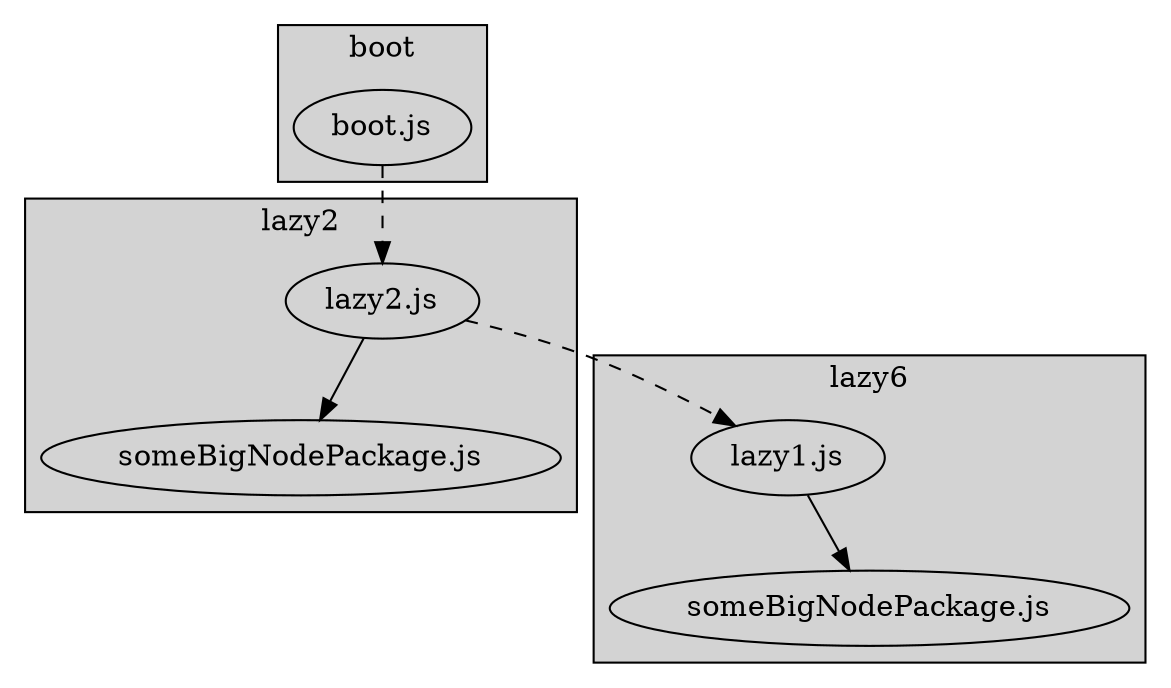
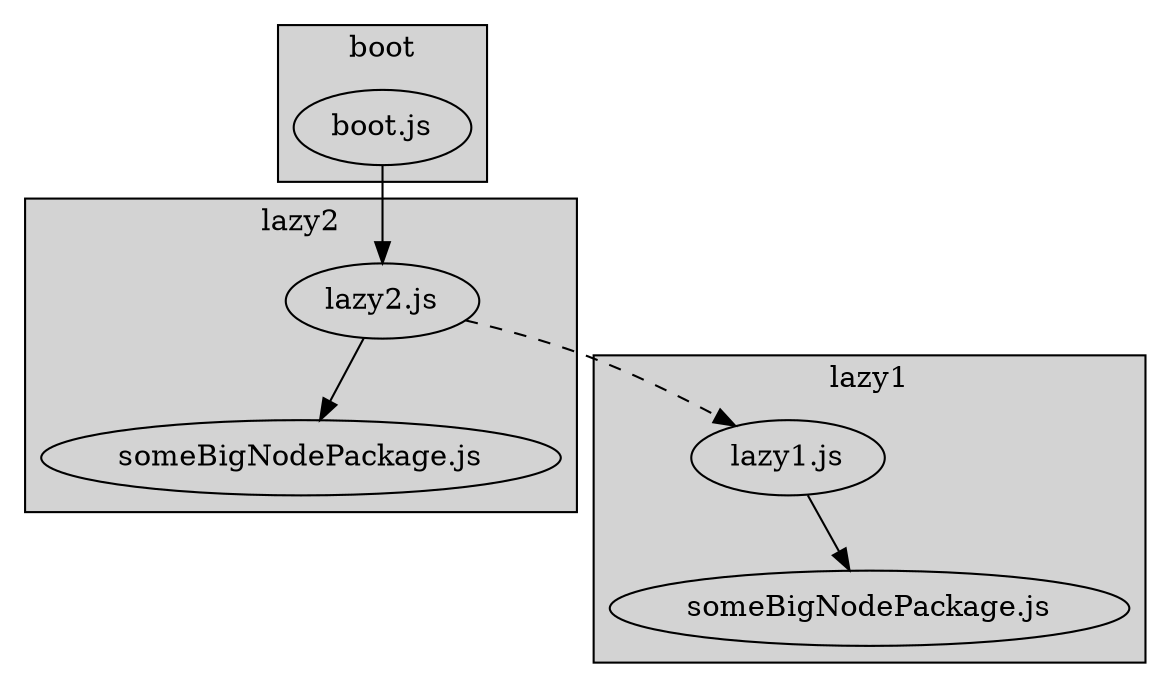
edge "boot.js" -> "lazy2.js": style dashed -> solid
cluster "lazy6": label "lazy6" -> "lazy1"
